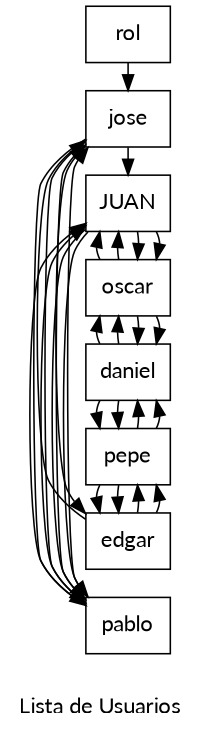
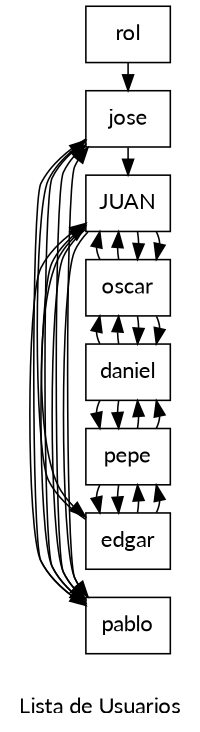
edge "jose" -> "edgar": now "JUAN" -> "edgar"
